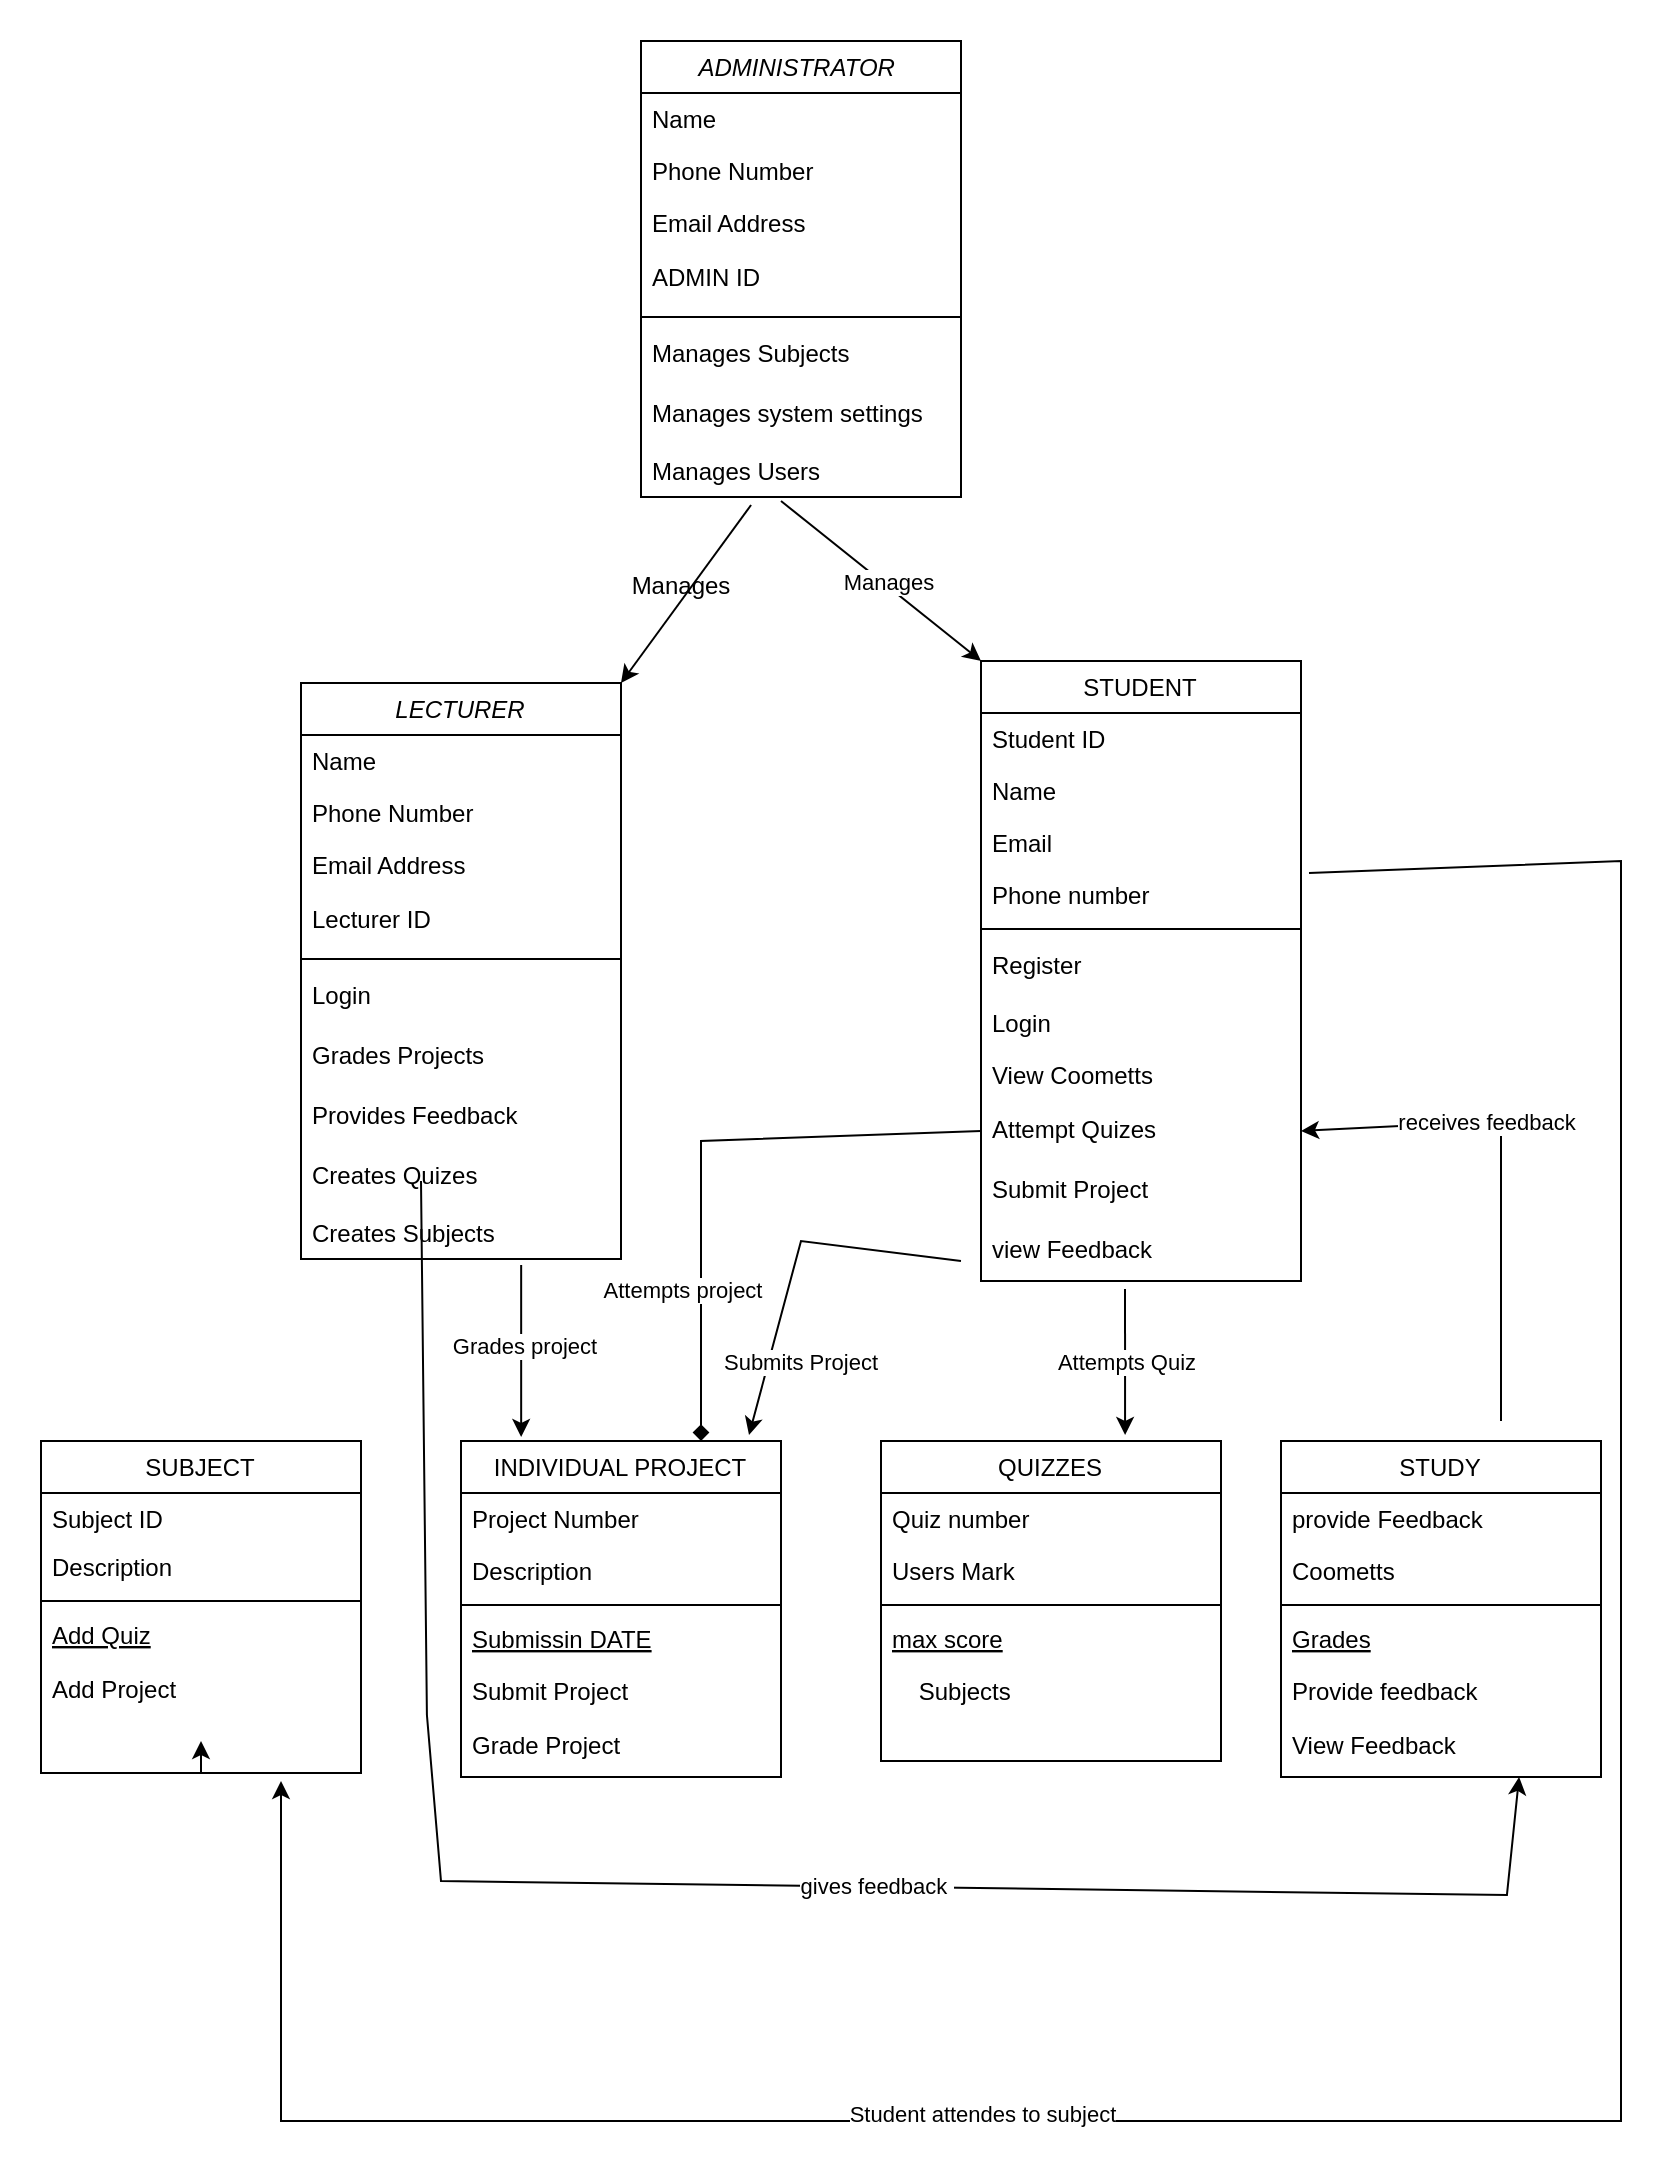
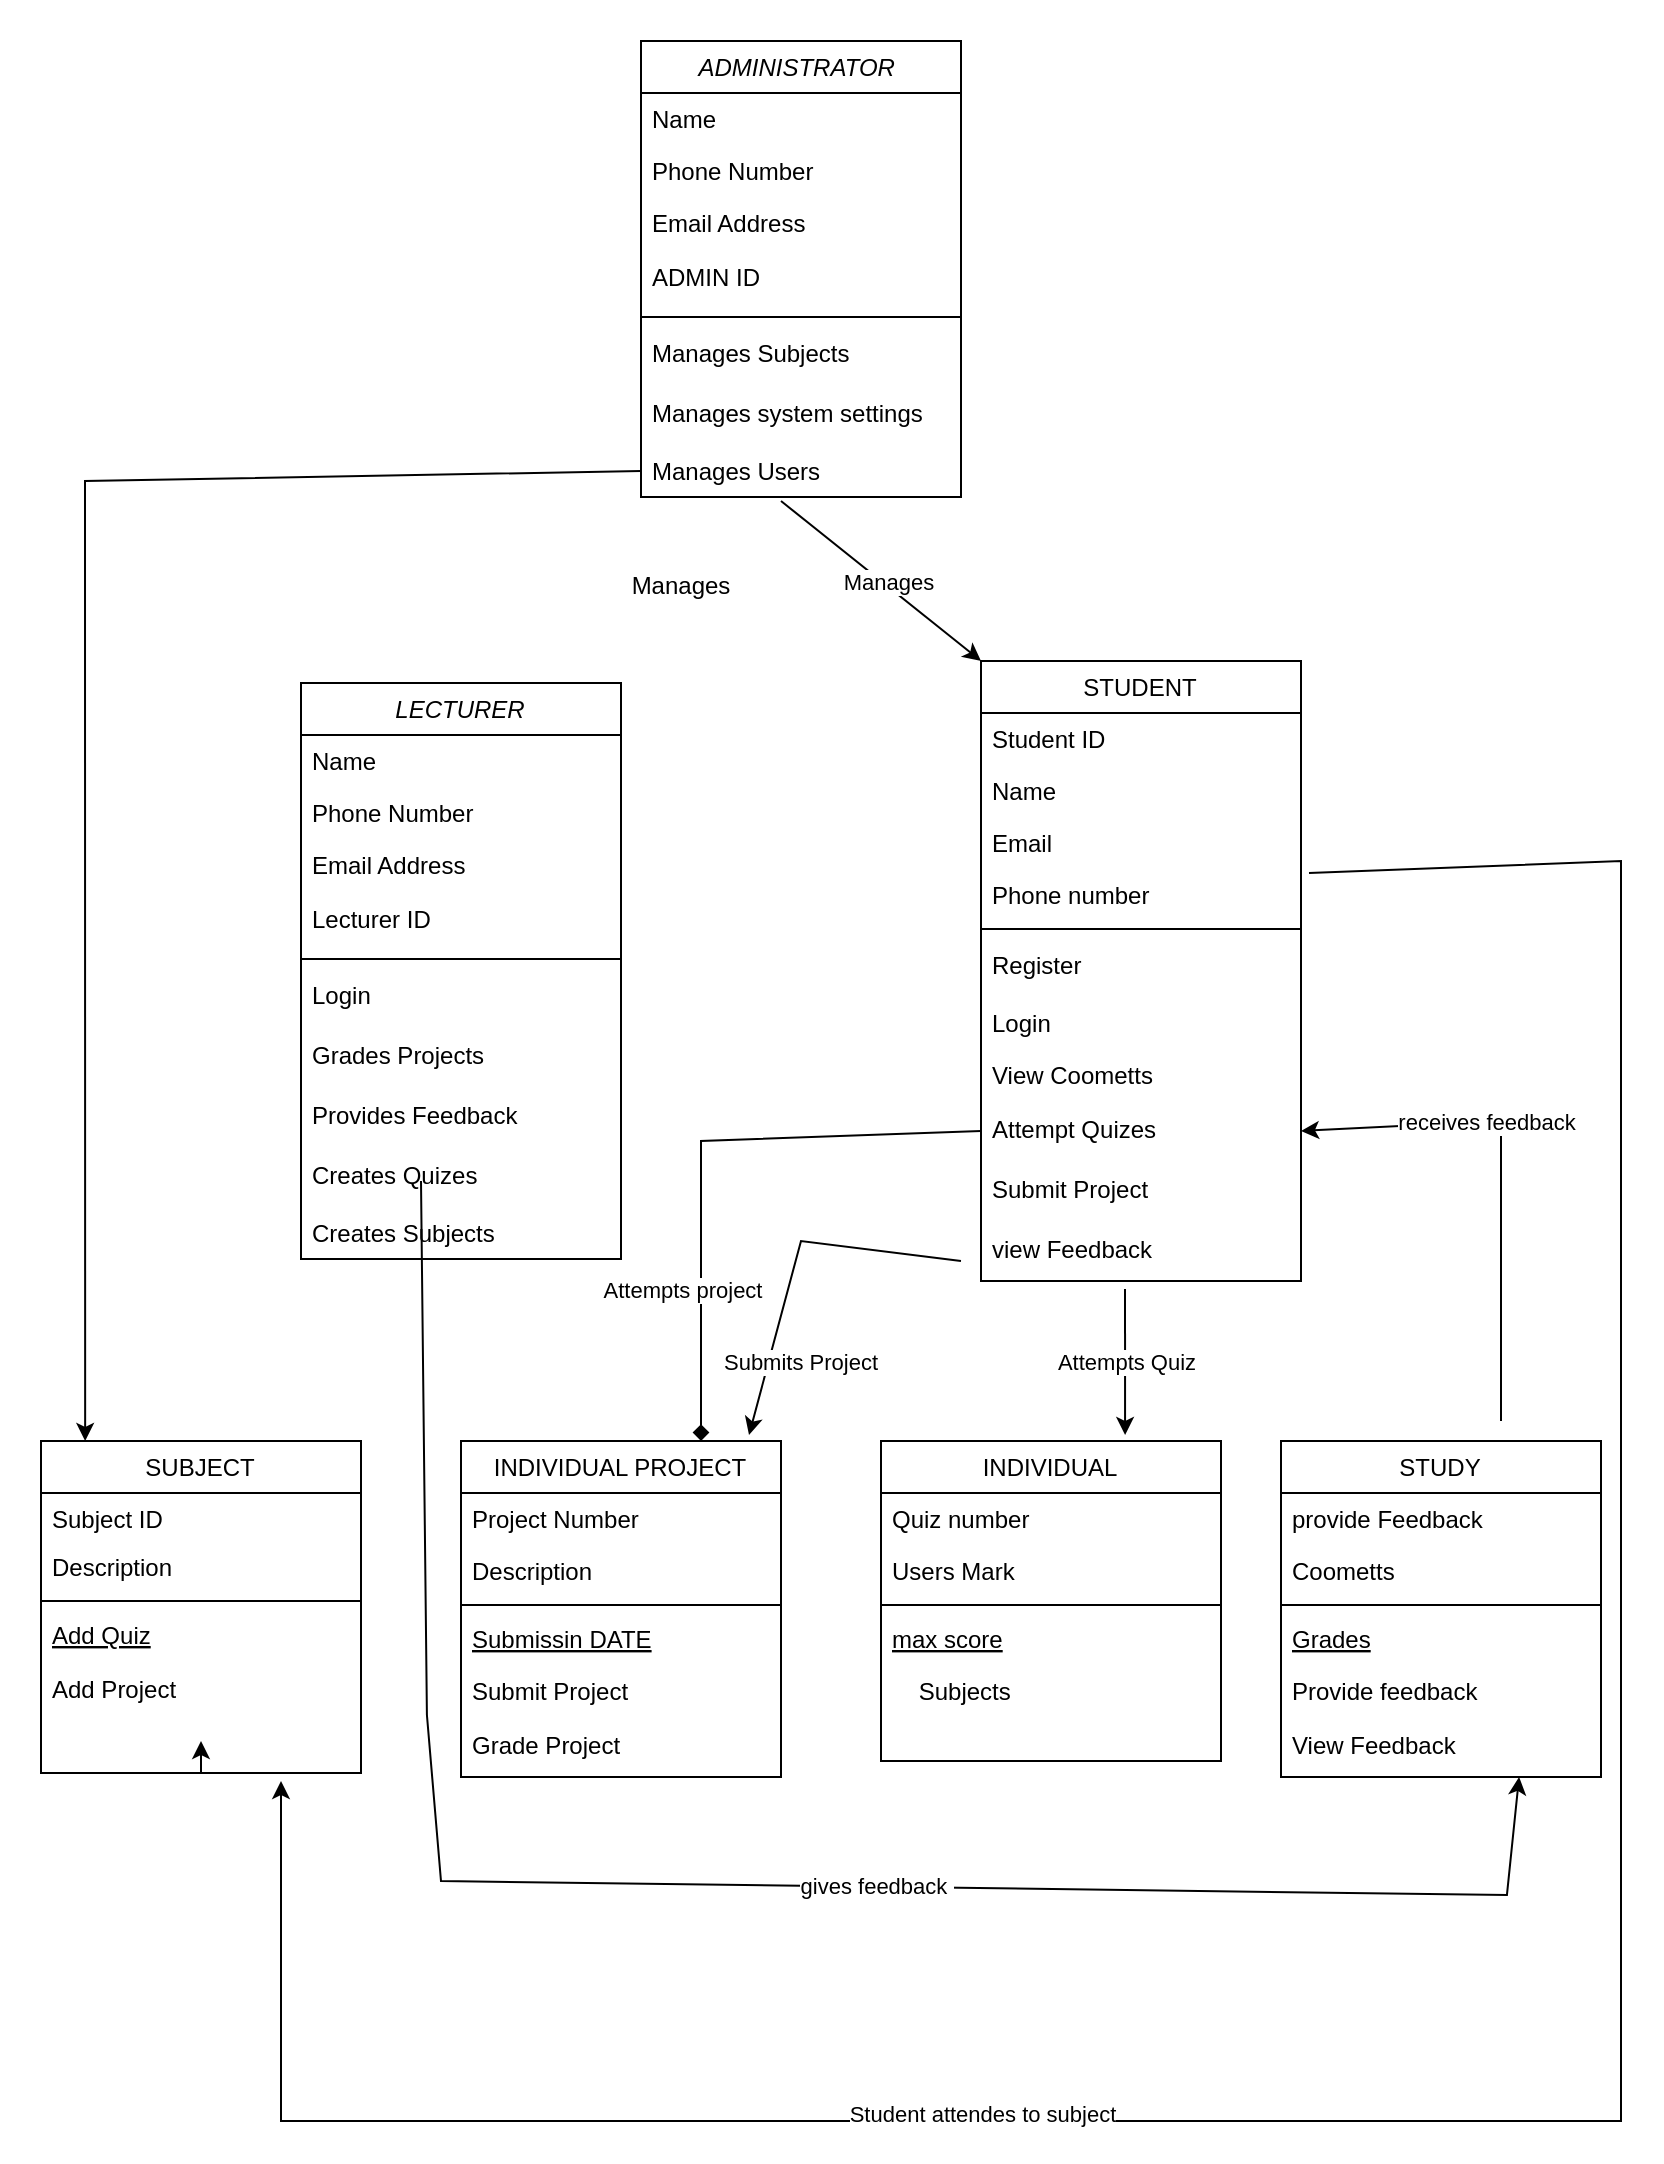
edge "Manages Users" -> "LECTURER": removed
edge "Manages Users" -> "SUBJECT": added
edge "Creates Subjects" -> "INDIVIDUAL PROJECT": removed, label "Grades project"
node "QUIZZES": label "QUIZZES" -> "INDIVIDUAL"
